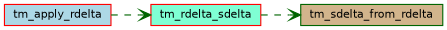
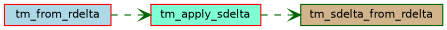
node "tm_apply_rdelta": label "tm_apply_rdelta" -> "tm_from_rdelta"
node "tm_rdelta_sdelta": label "tm_rdelta_sdelta" -> "tm_apply_sdelta"
